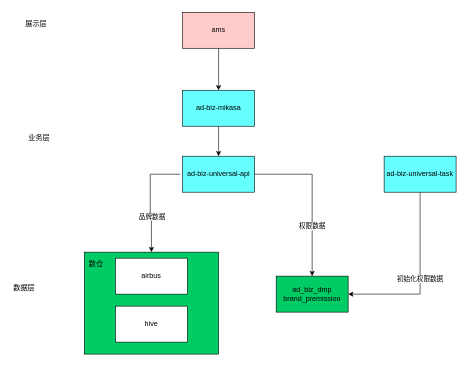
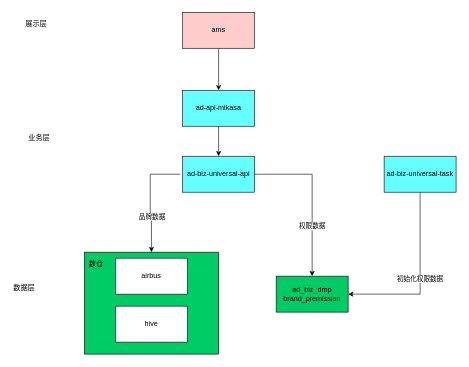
node "ad-biz-mikasa": label "ad-biz-mikasa" -> "ad-api-mikasa"
